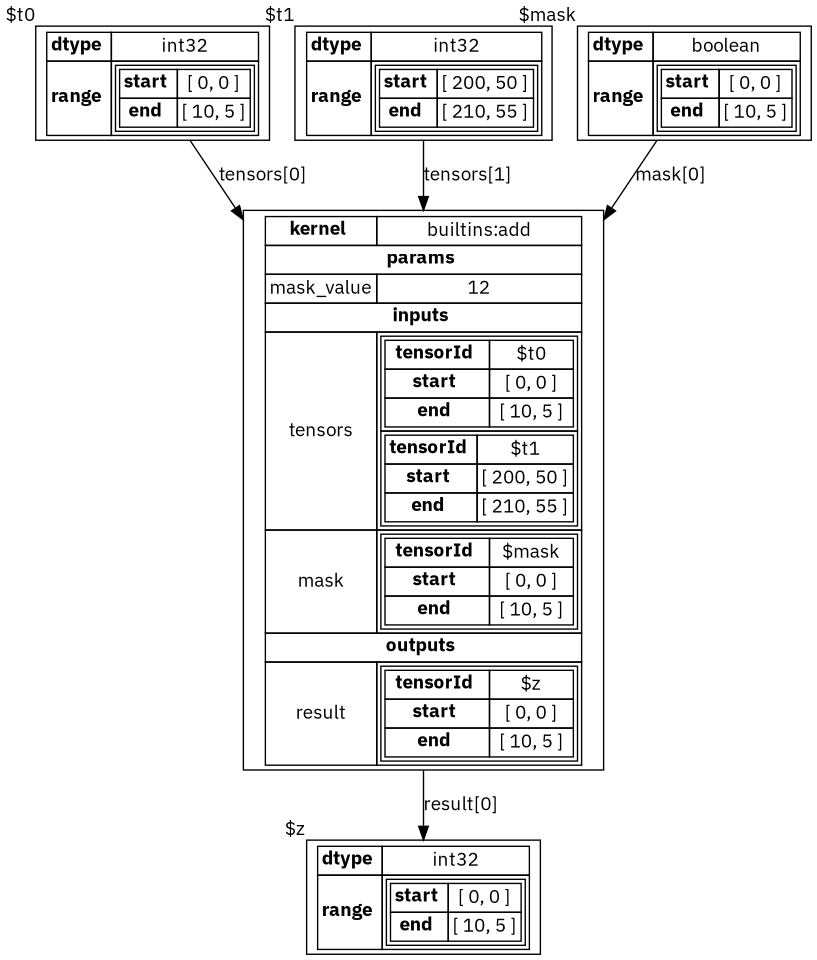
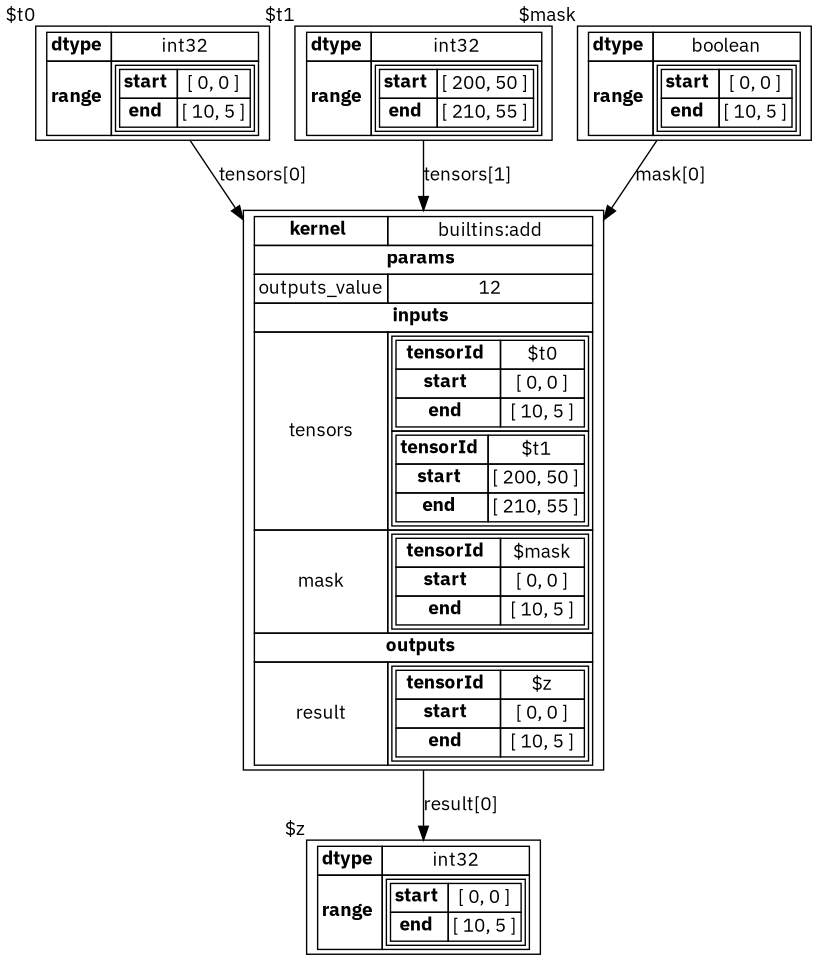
node "kernel": text "mask_value" -> "outputs_value"
